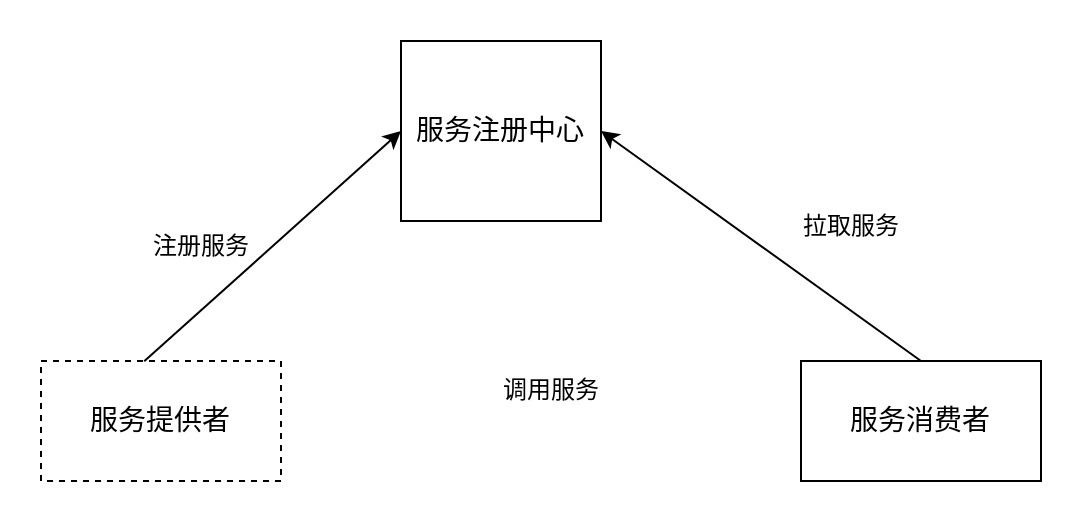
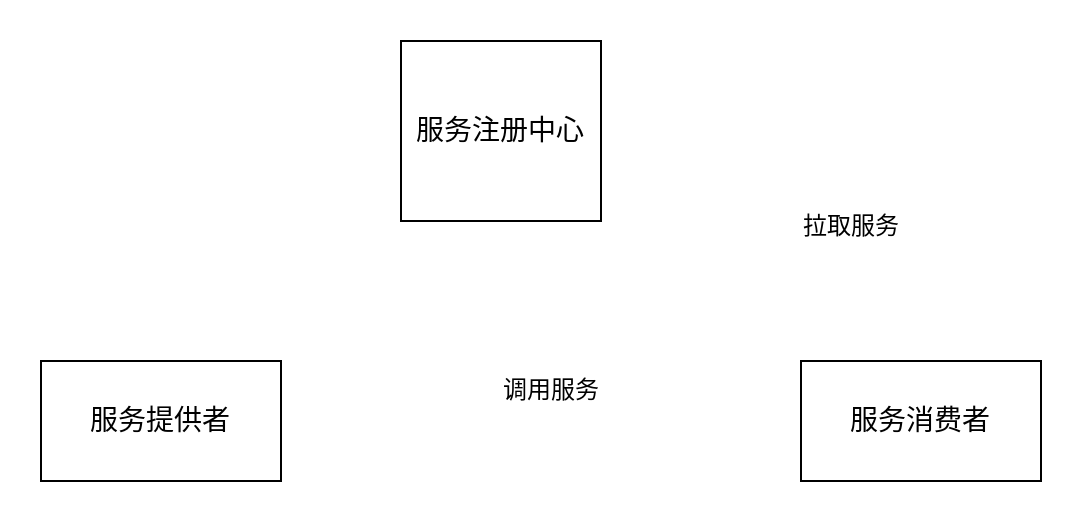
node "注册服务": removed
edge "服务提供者" -> "服务注册中心": removed
edge "服务消费者" -> "服务注册中心": removed
node "服务提供者": style dashed -> solid
